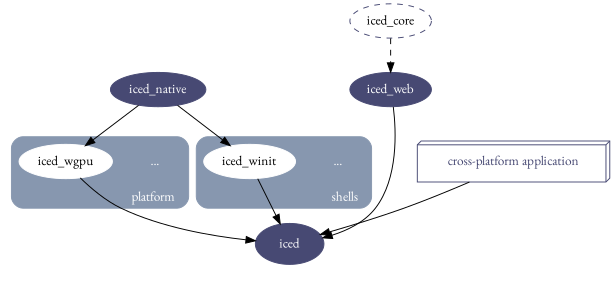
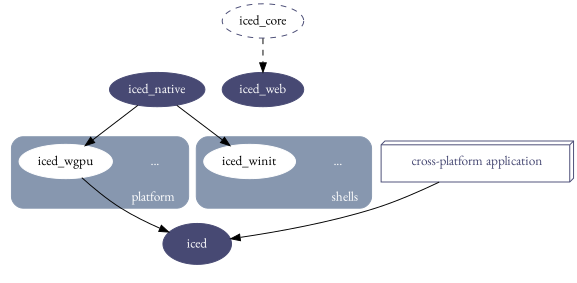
edge "iced_web" -> "iced": removed
edge "iced_winit" -> "iced": removed
